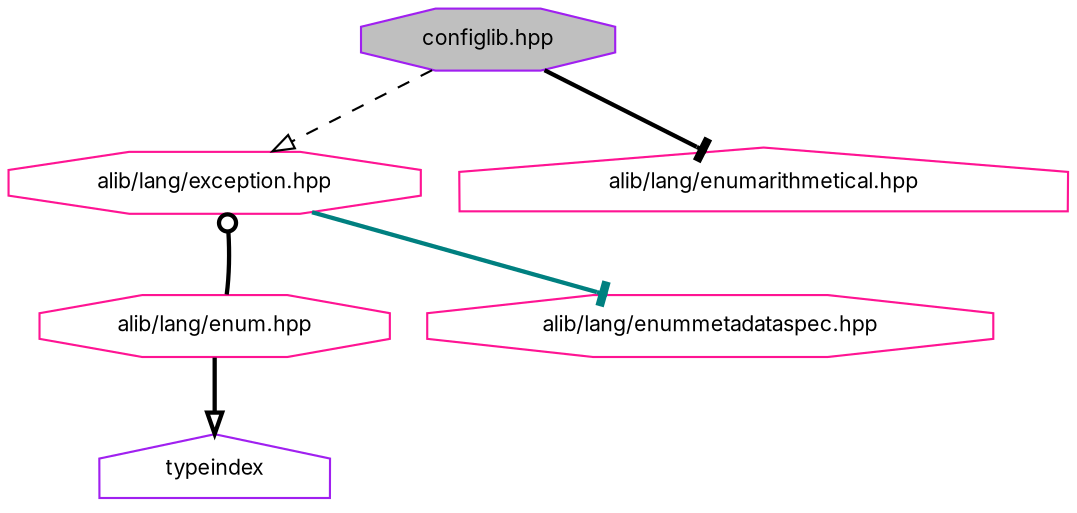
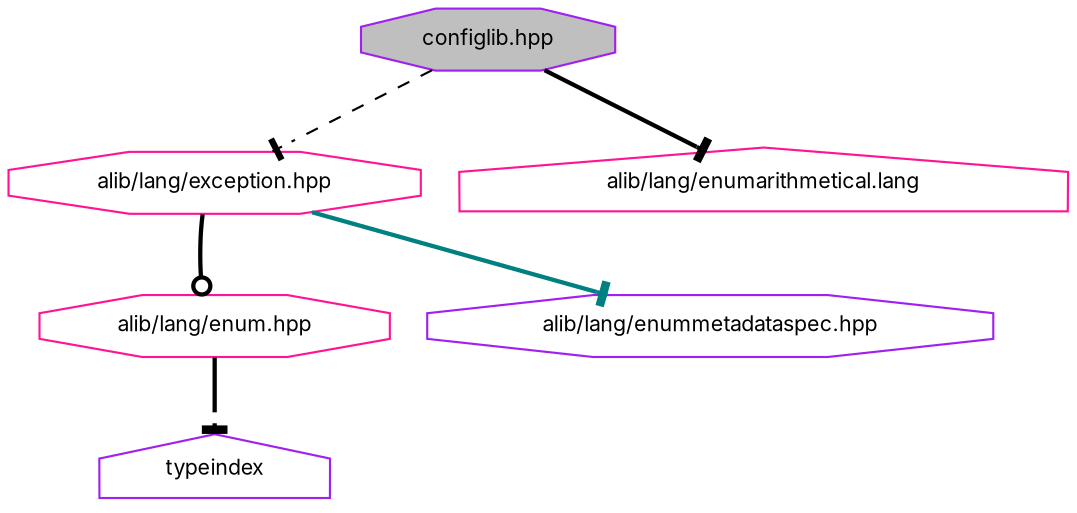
edge "configlib.hpp" -> "alib/lang/exception.hpp": arrowhead onormal -> tee
node "alib/lang/enumarithmetical.hpp": label "alib/lang/enumarithmetical.hpp" -> "alib/lang/enumarithmetical.lang"
edge "alib/lang/enum.hpp" -> "alib/lang/exception.hpp": reversed
node "alib/lang/enummetadataspec.hpp": color deeppink -> purple
edge "alib/lang/enum.hpp" -> "typeindex": arrowhead onormal -> tee
